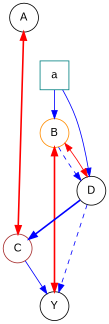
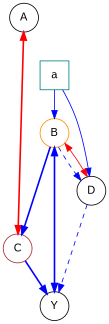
edge "B" -- "Y": color red -> blue
edge "D" -> "C": now "B" -> "C"
edge "C" -> "Y": style solid -> bold
